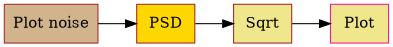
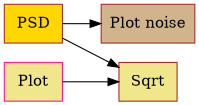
edge "Plot noise" -> "PSD": reversed
edge "Sqrt" -> "Plot": reversed
